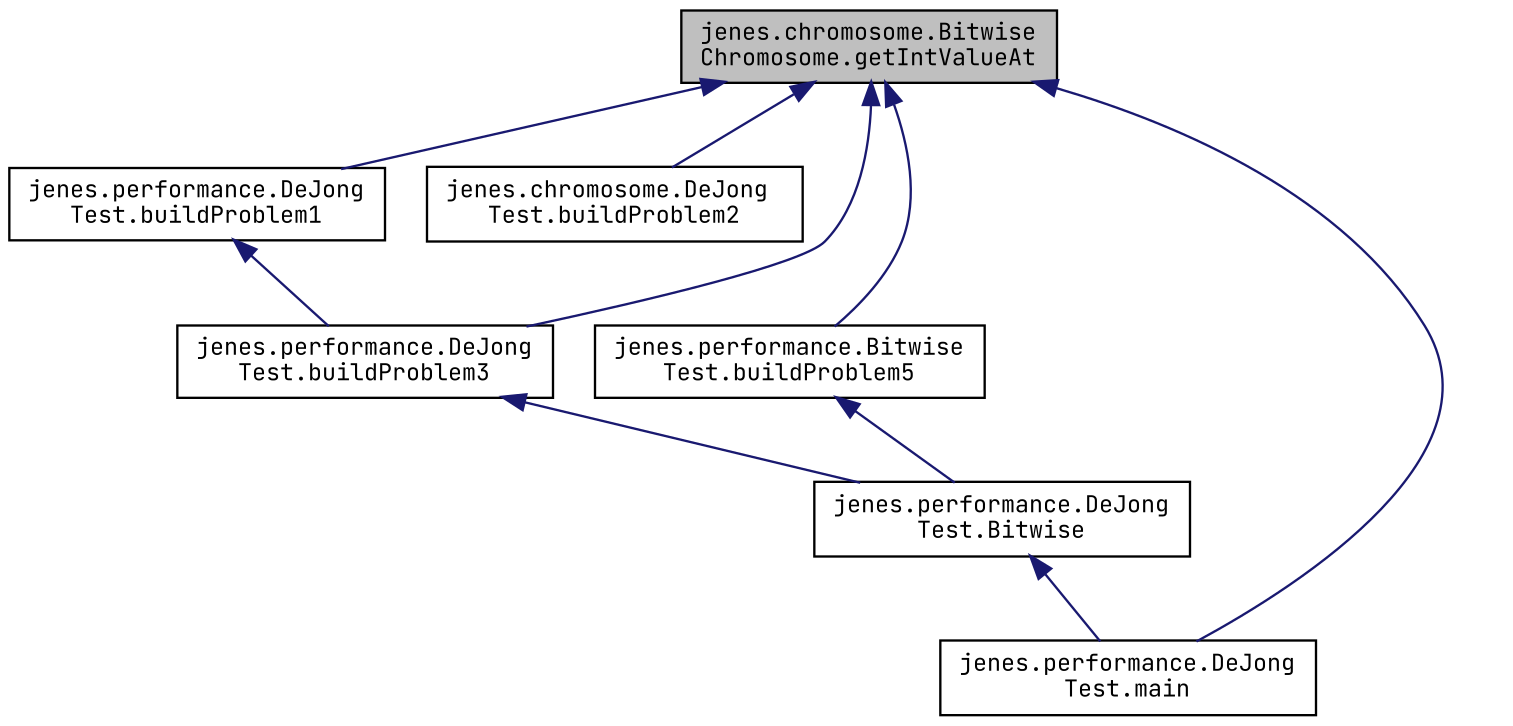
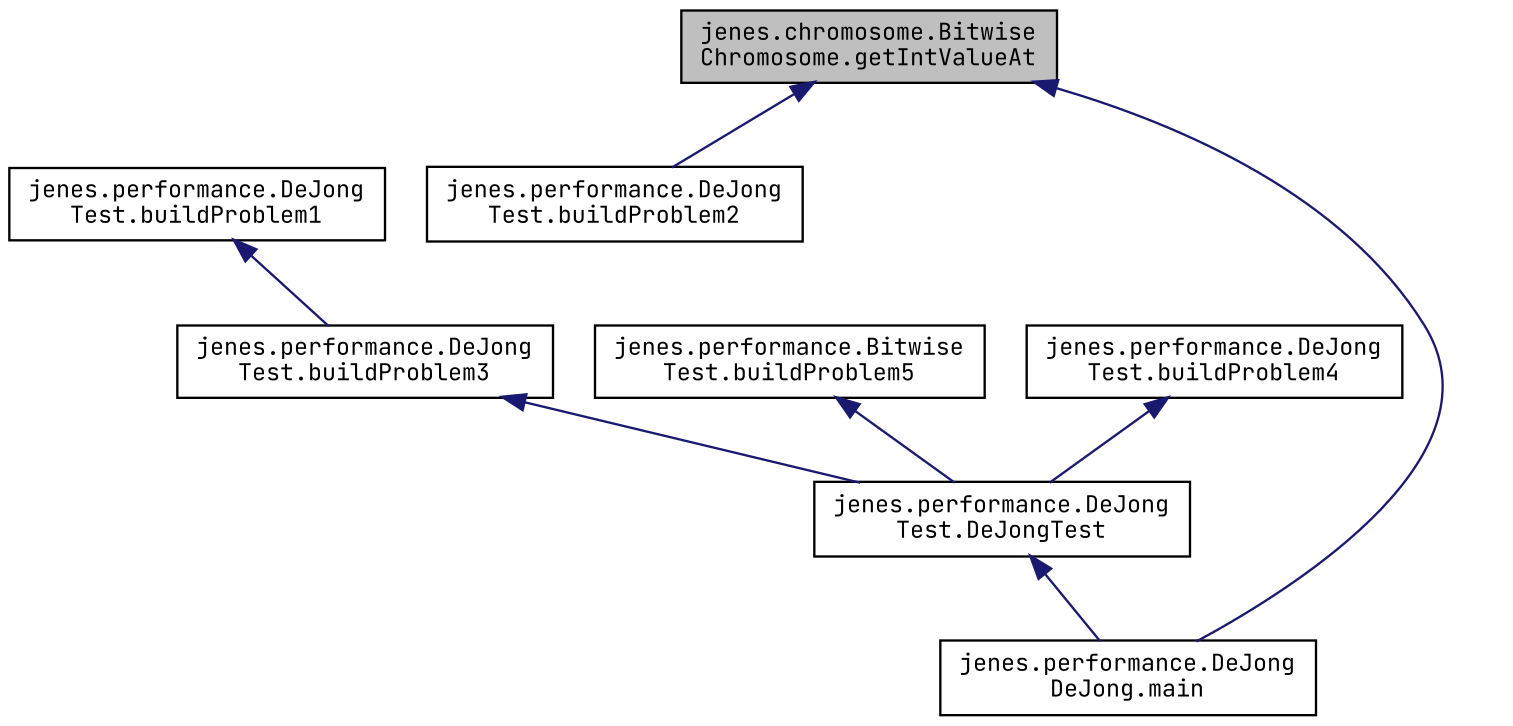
edge "jenes.performance.DeJong Test.buildProblem1" -> "jenes.chromosome.Bitwise Chromosome.getIntValueAt": removed
node "jenes.chromosome.DeJong Test.buildProblem2": label "jenes.chromosome.DeJong Test.buildProblem2" -> "jenes.performance.DeJong Test.buildProblem2"
edge "jenes.performance.Bitwise Test.buildProblem5" -> "jenes.chromosome.Bitwise Chromosome.getIntValueAt": removed
edge "jenes.performance.DeJong Test.buildProblem3" -> "jenes.chromosome.Bitwise Chromosome.getIntValueAt": removed
node "jenes.performance.DeJong Test.buildProblem4": added
node "jenes.performance.DeJong Test.Bitwise": label "jenes.performance.DeJong Test.Bitwise" -> "jenes.performance.DeJong Test.DeJongTest"
node "jenes.performance.DeJong Test.main": label "jenes.performance.DeJong Test.main" -> "jenes.performance.DeJong DeJong.main"
